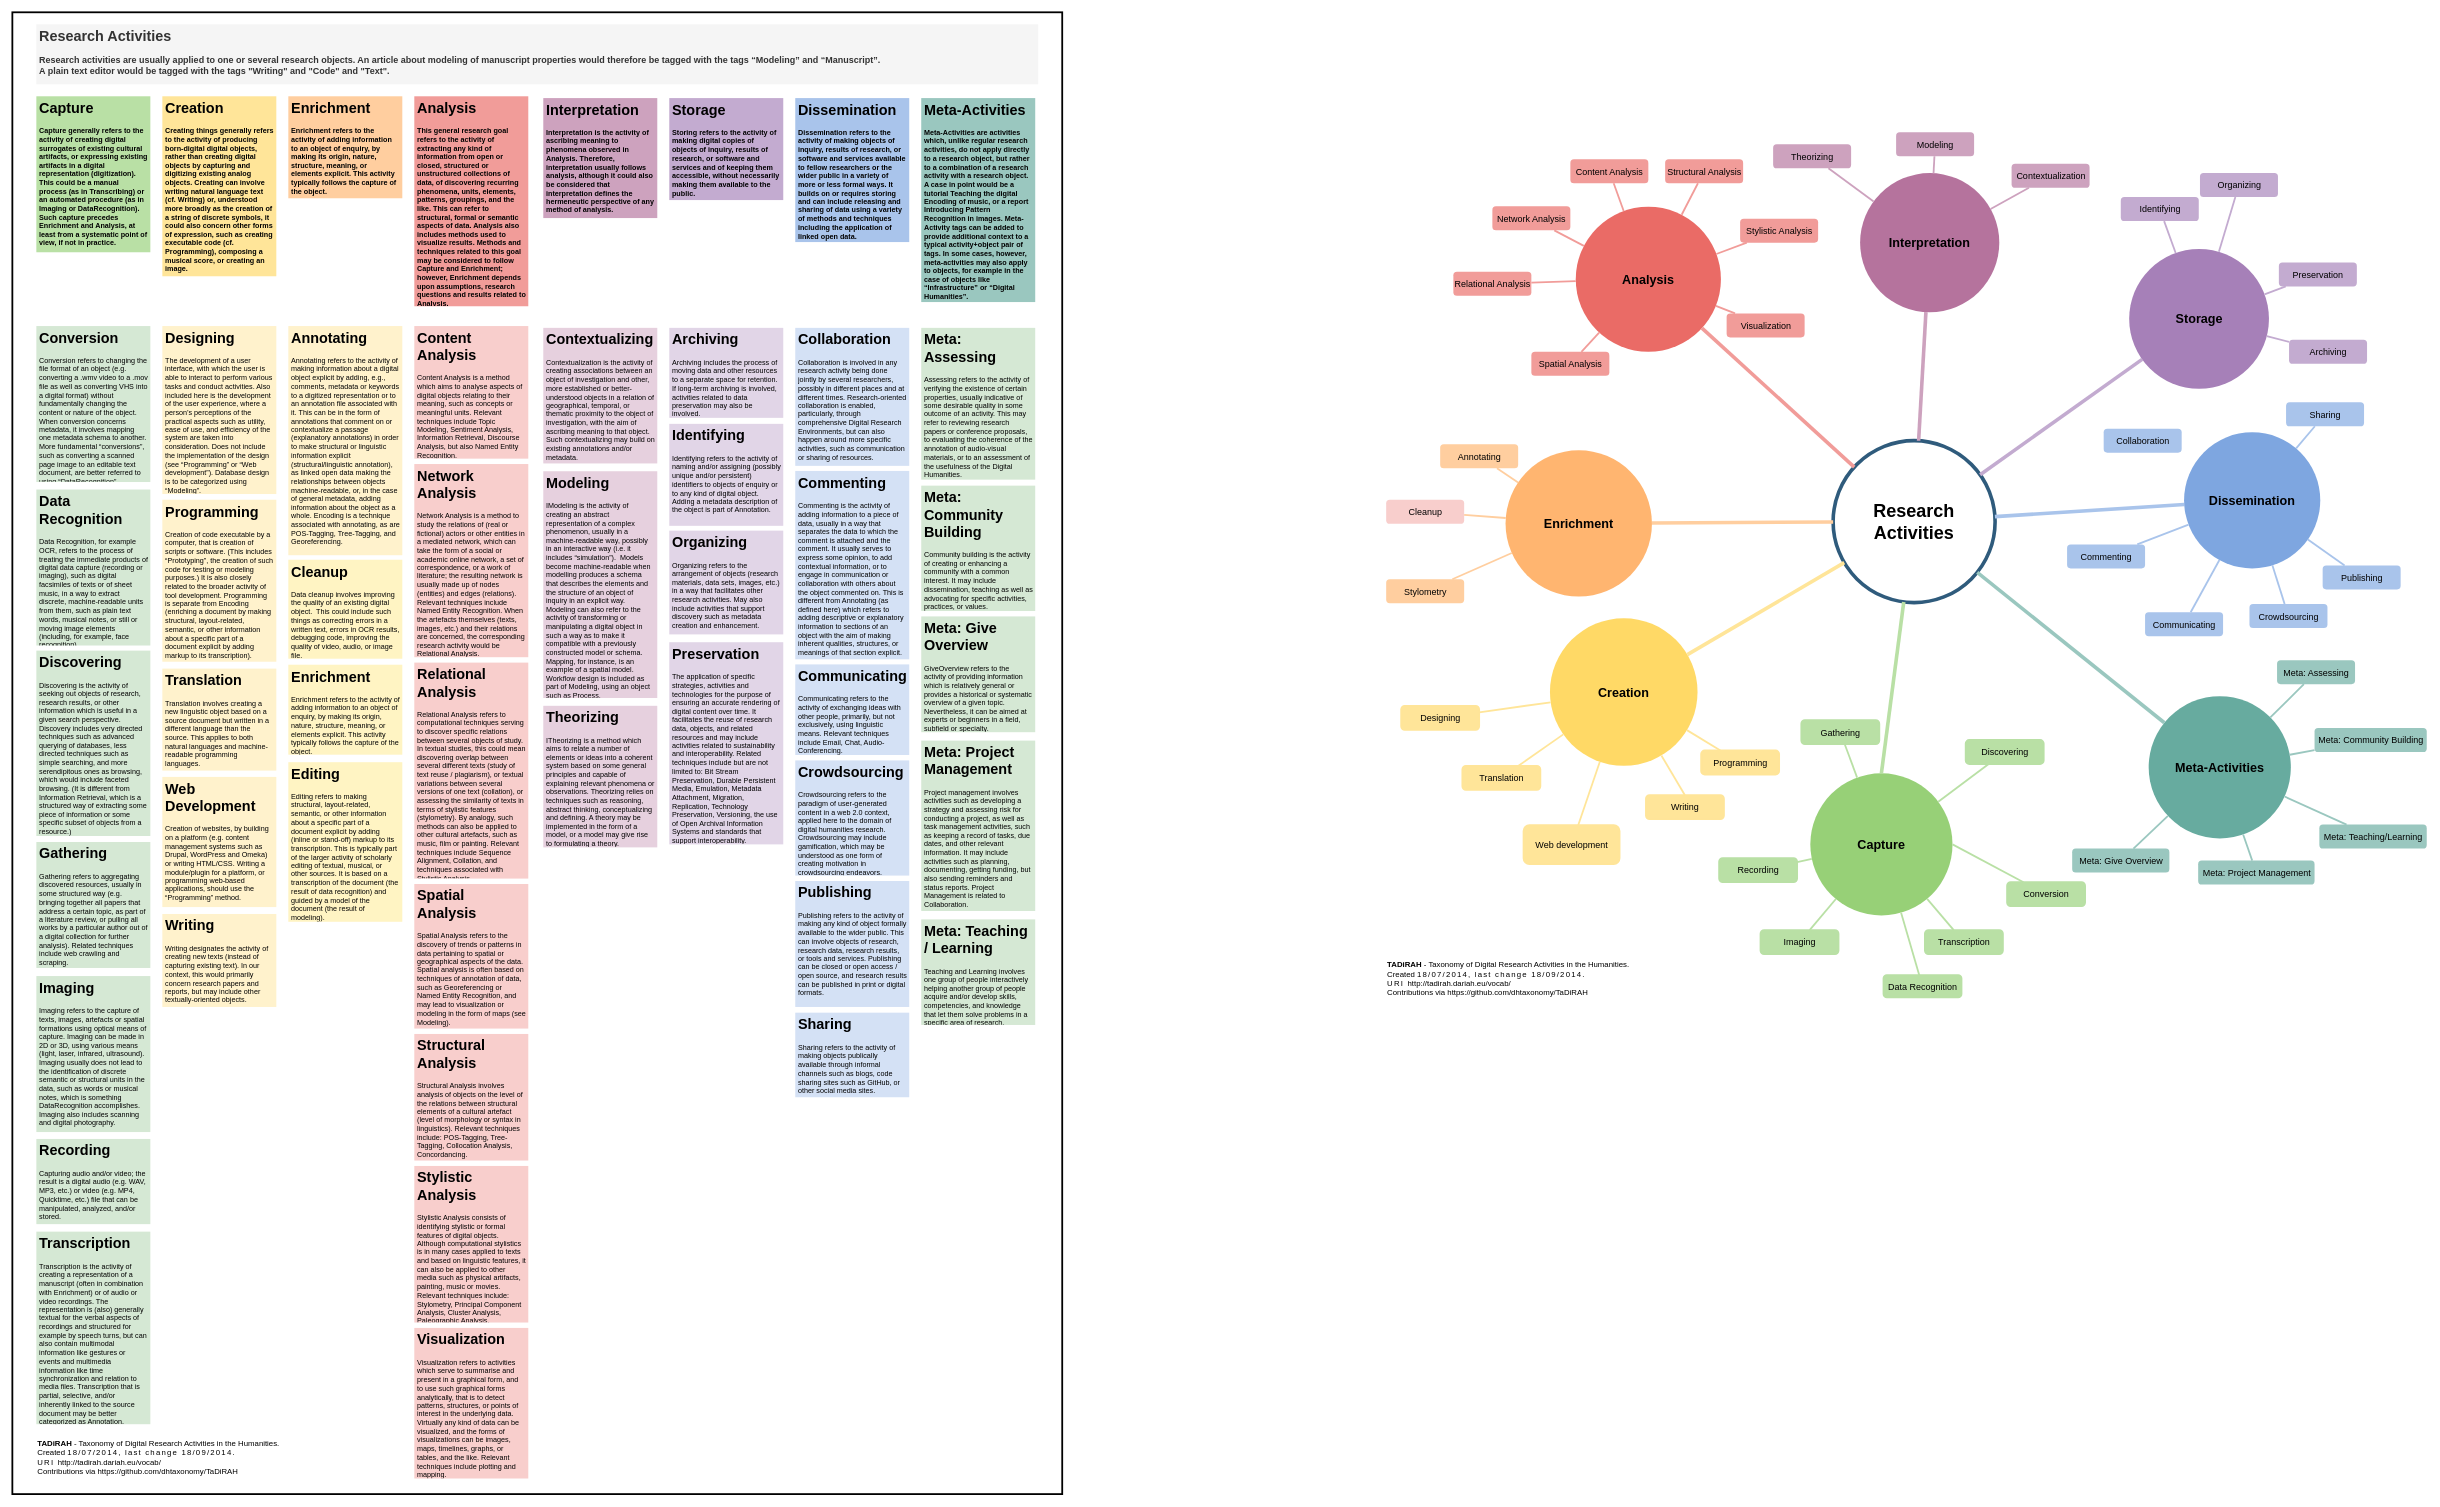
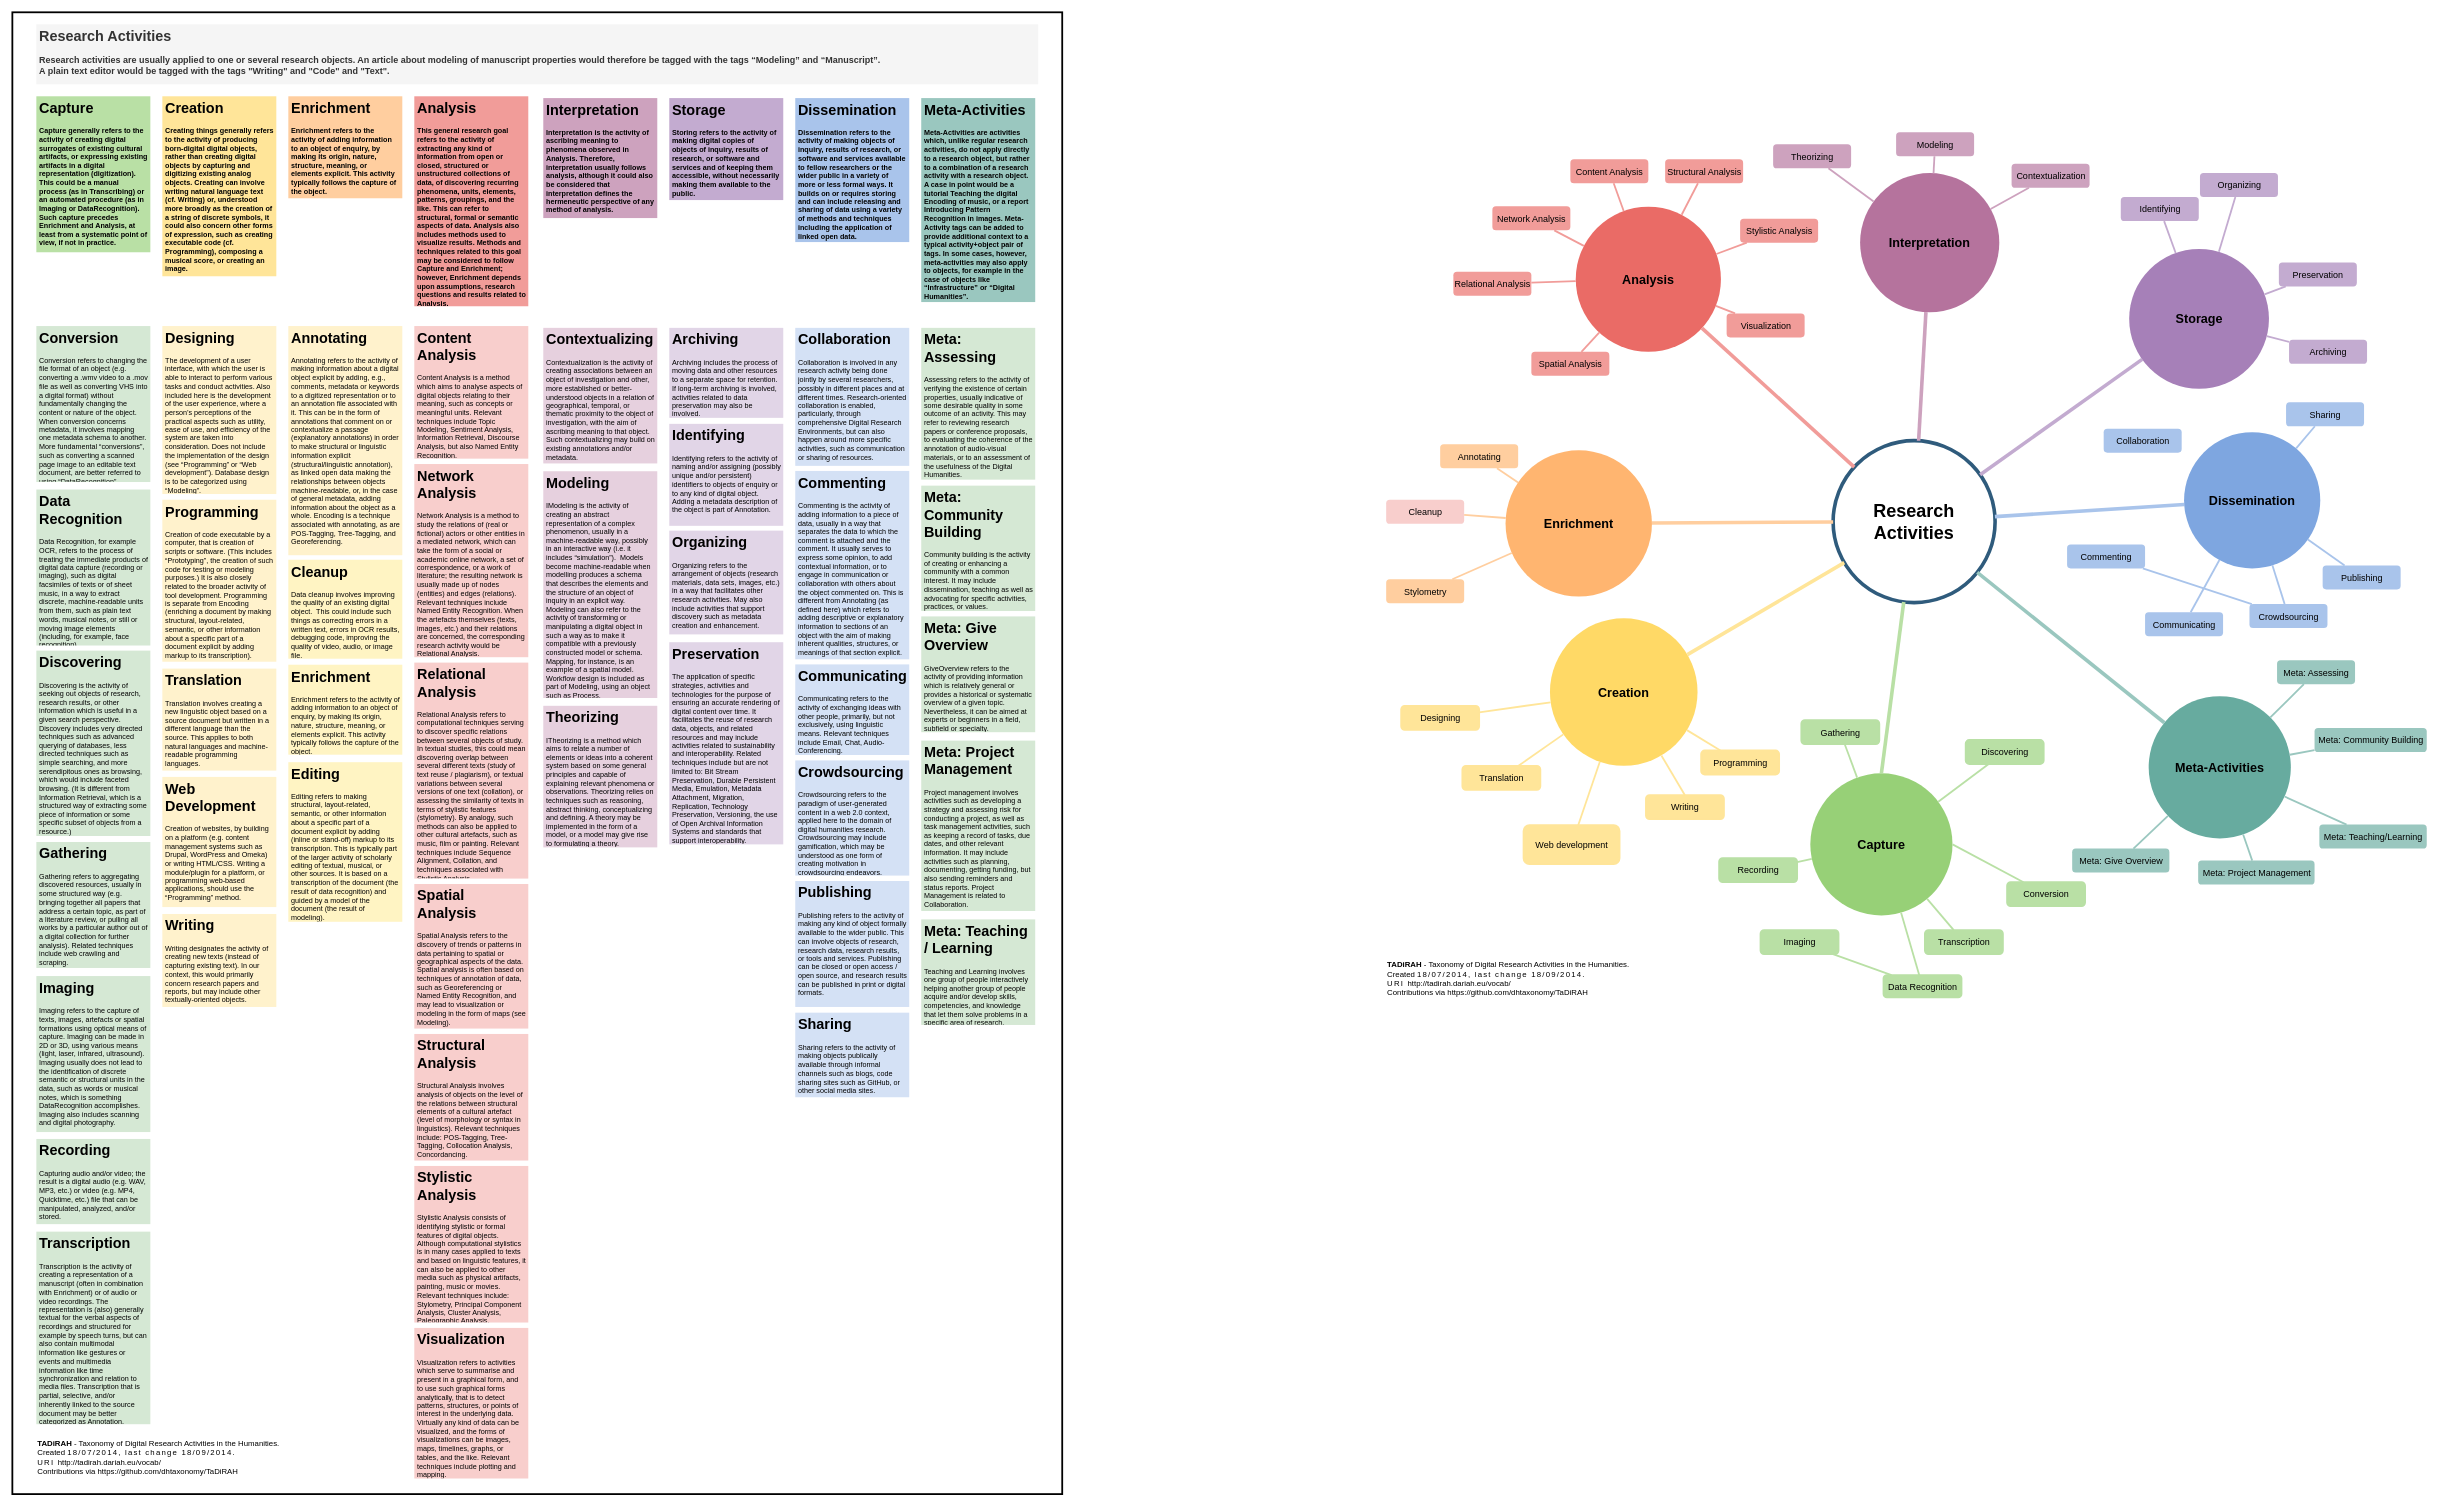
edge "Dissemination" -- "Commenting": now "Crowdsourcing" -- "Commenting"
edge "Capture" -- "Imaging": now "Data Recognition" -- "Imaging"
